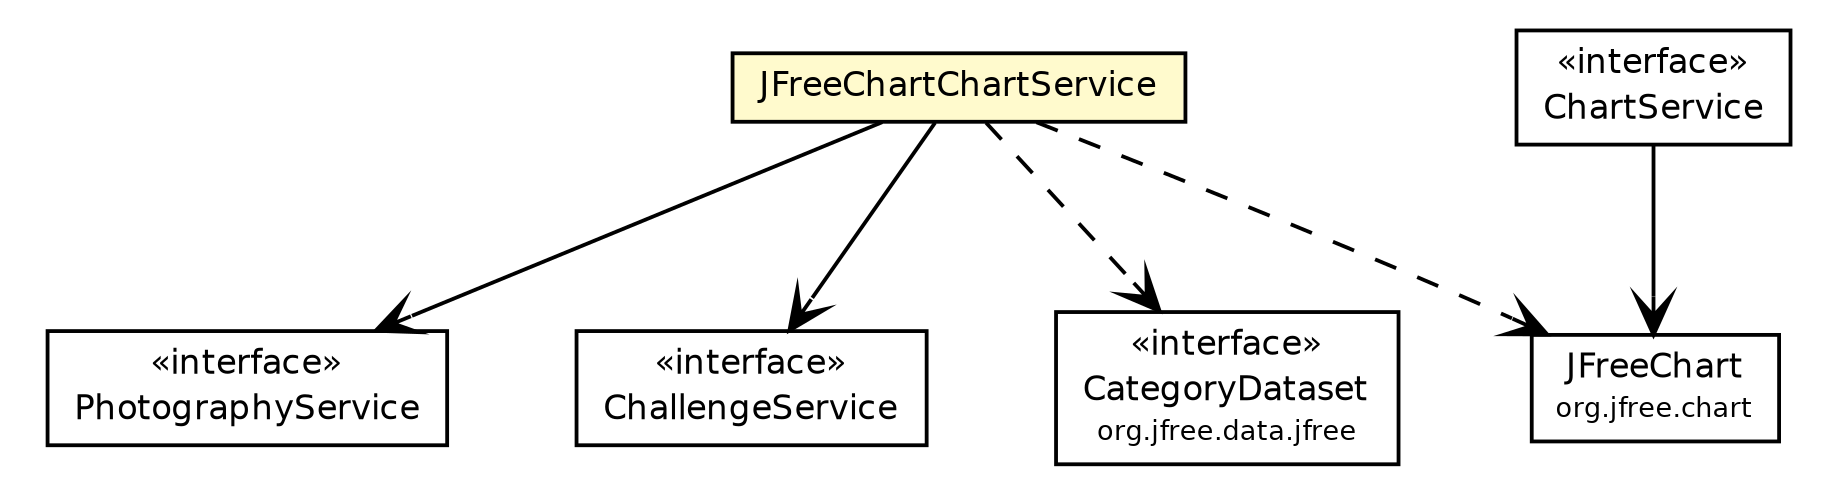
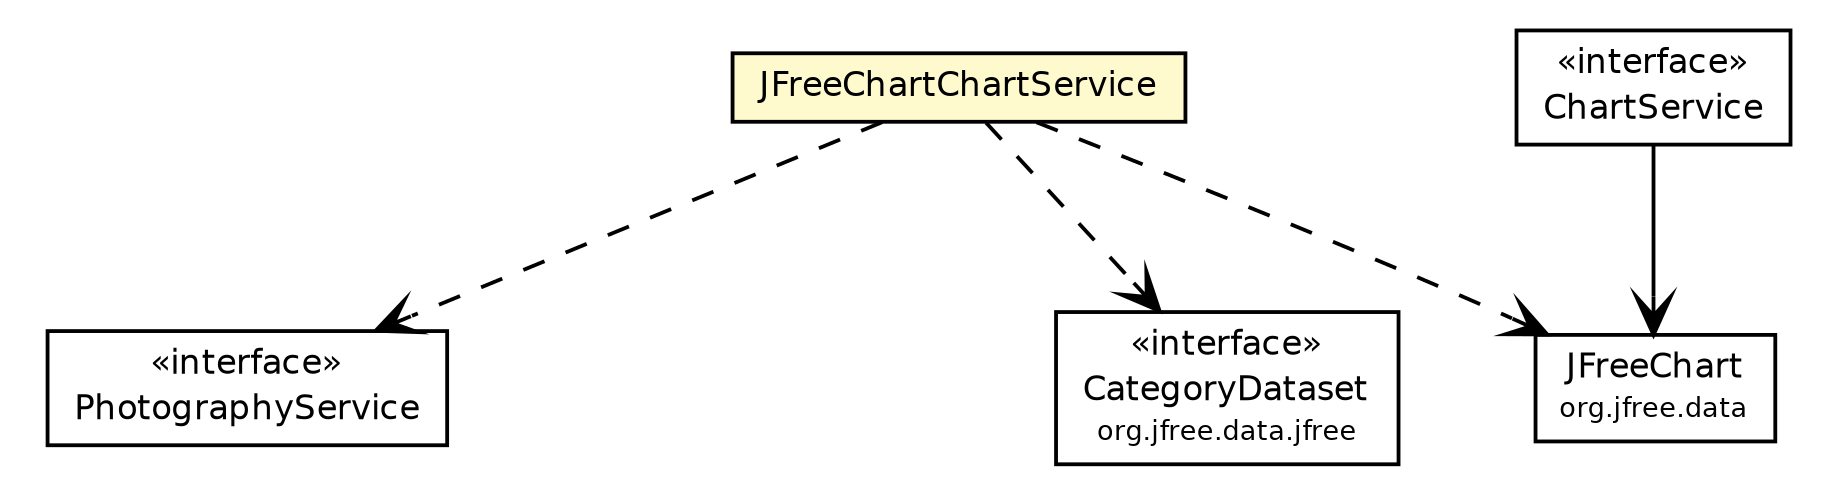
edge "JFreeChartChartService" -> "PhotographyService": style solid -> dashed
node "ChallengeService": removed
node "JFreeChart": text "org.jfree.chart" -> "org.jfree.data"
